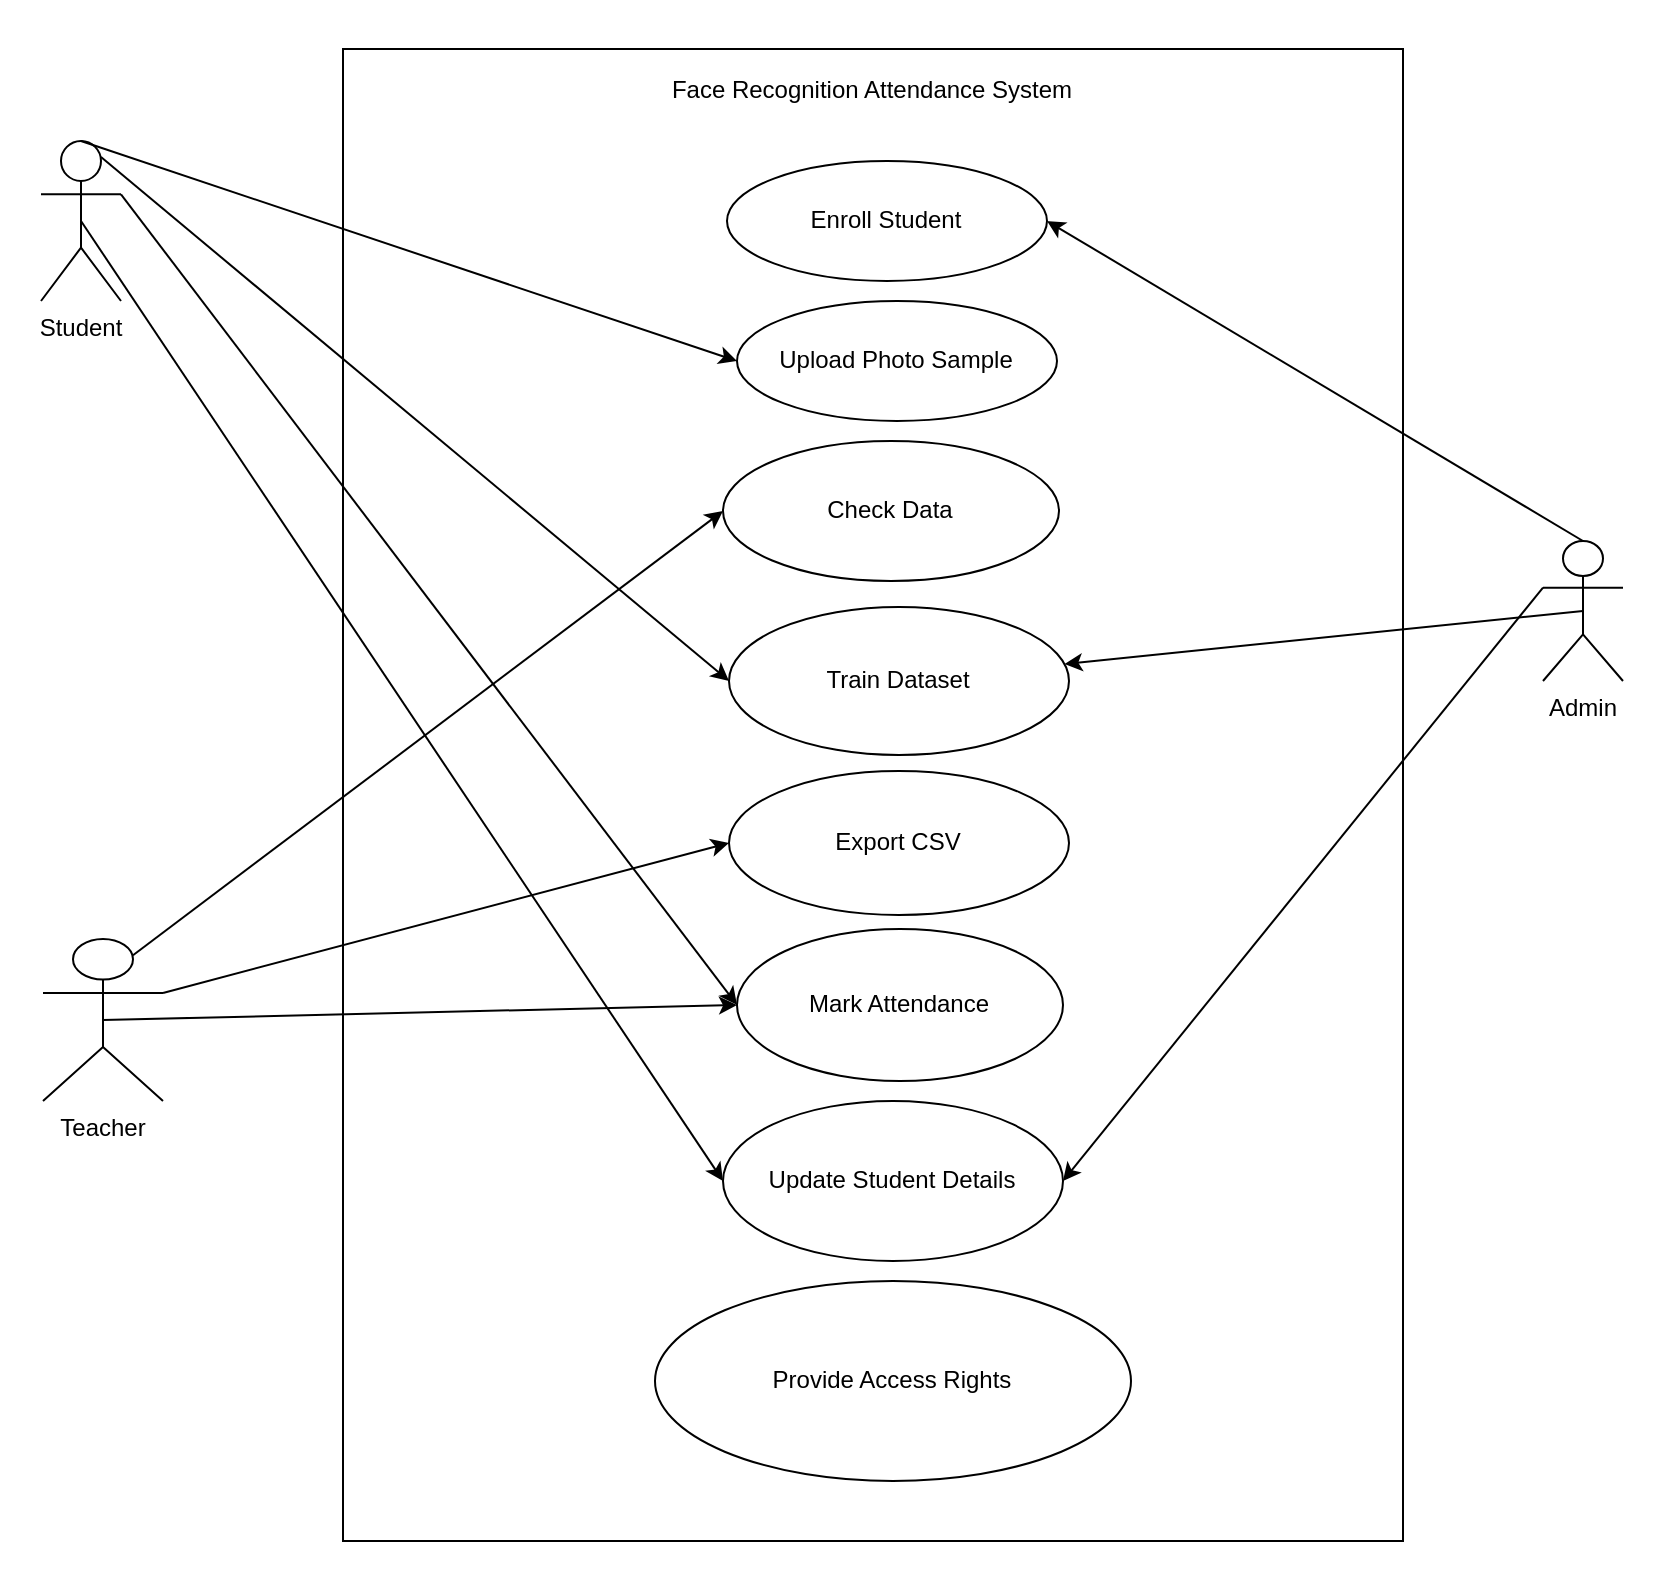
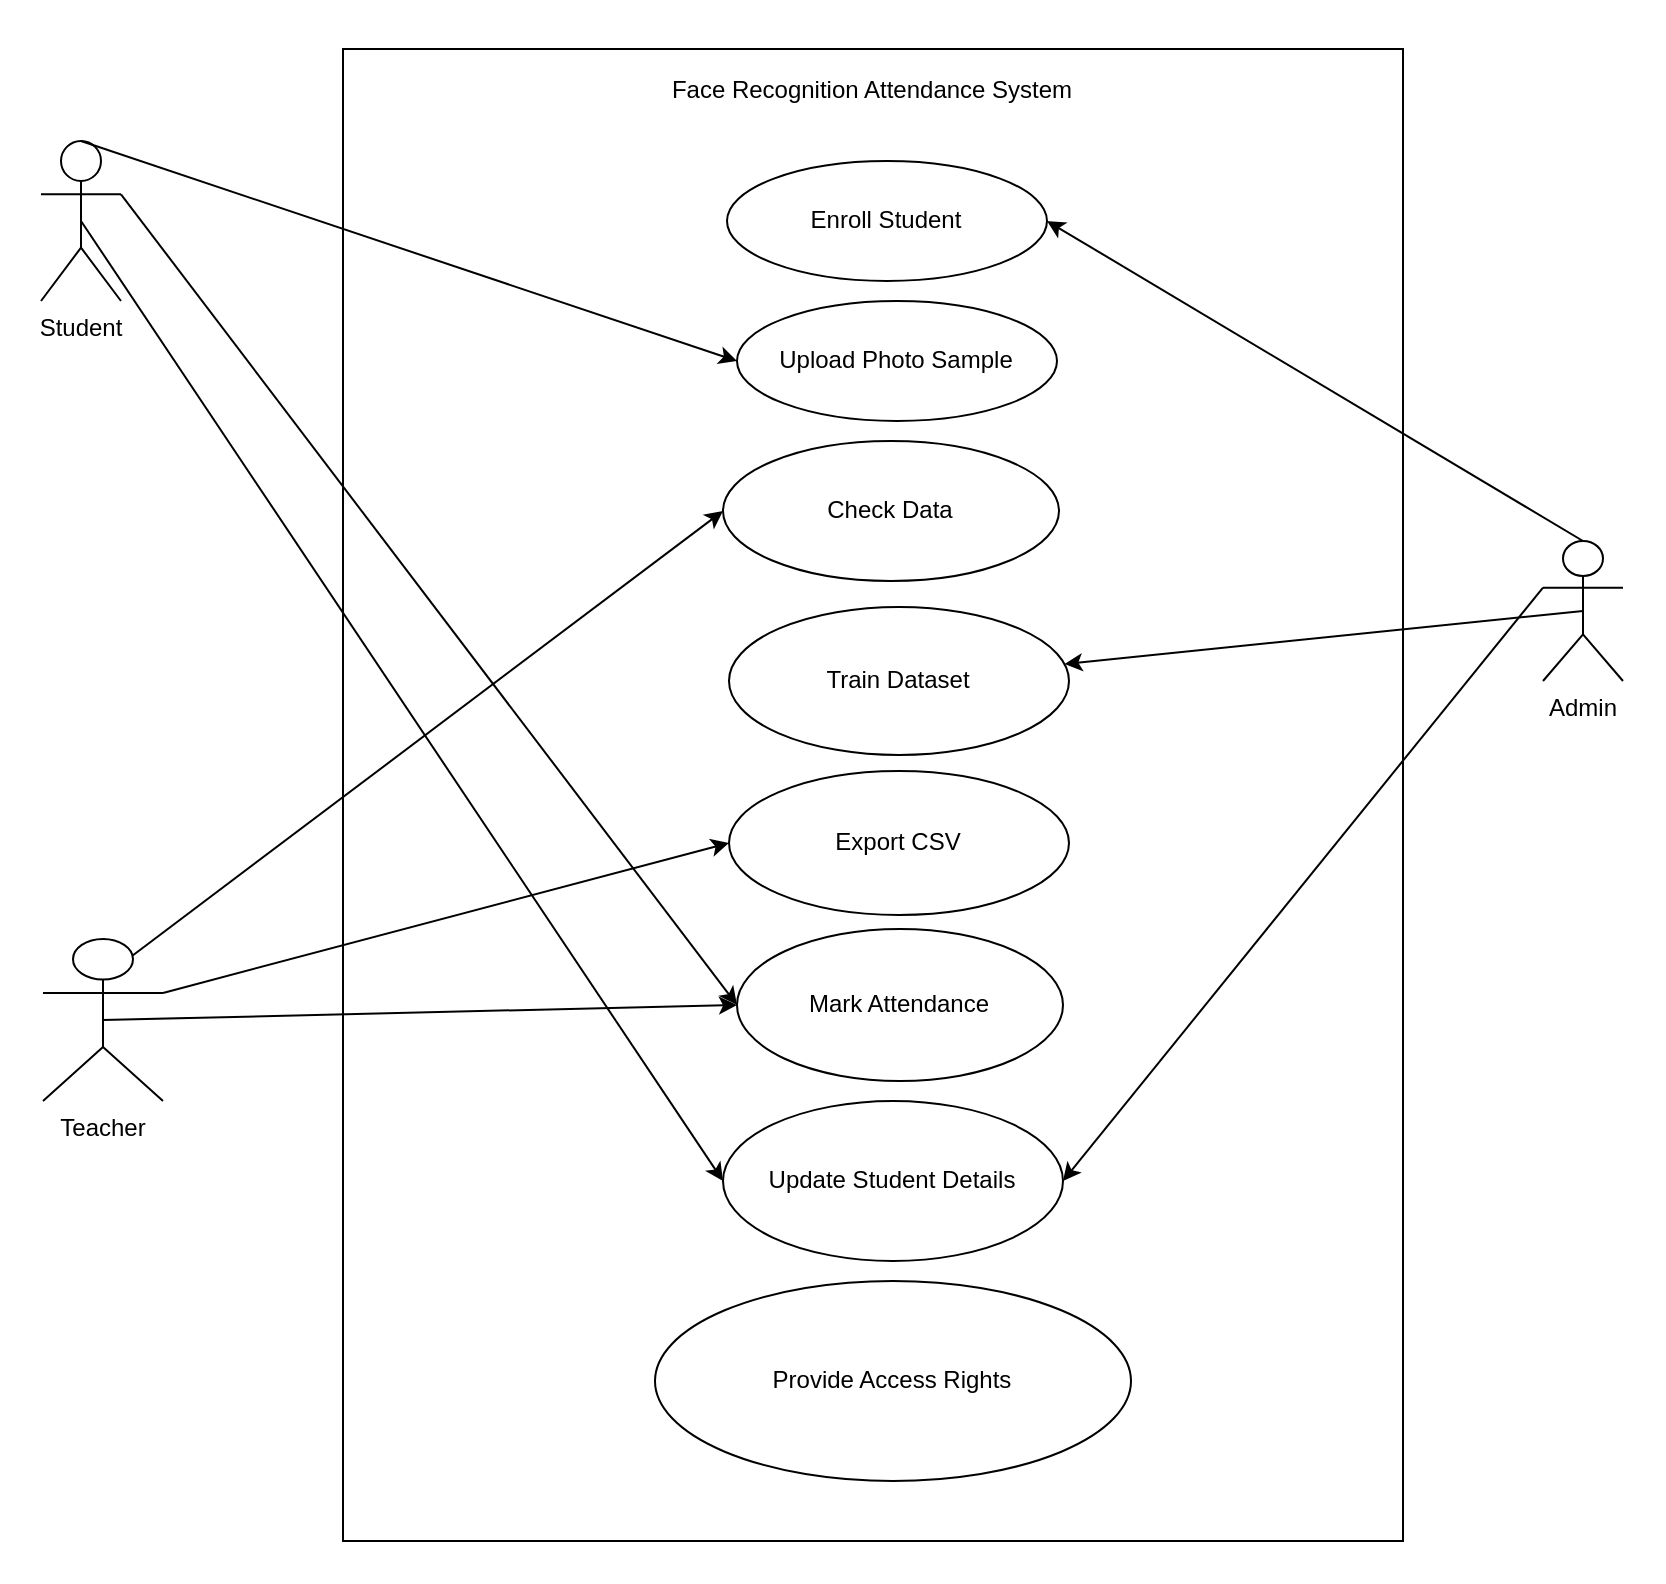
edge "Student" -> "Train Dataset": removed
